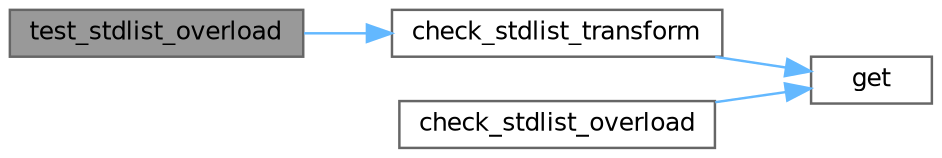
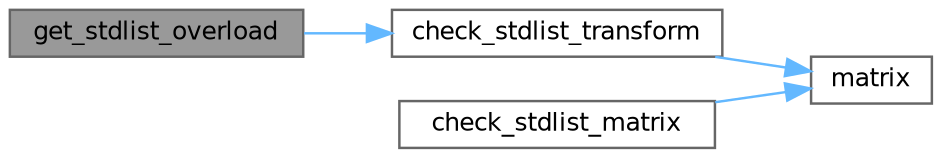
node "test_stdlist_overload": label "test_stdlist_overload" -> "get_stdlist_overload"
node "get": label "get" -> "matrix"
node "check_stdlist_overload": label "check_stdlist_overload" -> "check_stdlist_matrix"
